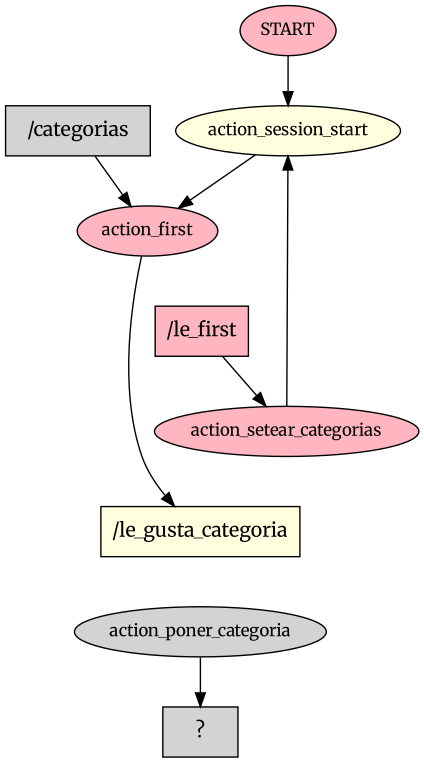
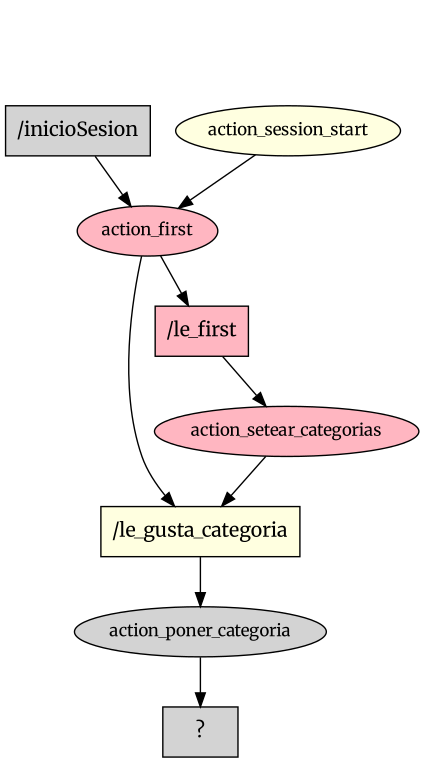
node "START": removed
node "/categorias": label "/categorias" -> "/inicioSesion"
edge "action_first" -> "/le_first": added
edge "action_setear_categorias" -> "action_session_start": now "action_setear_categorias" -> "/le_gusta_categoria"
edge "/le_gusta_categoria" -> "action_poner_categoria": added
